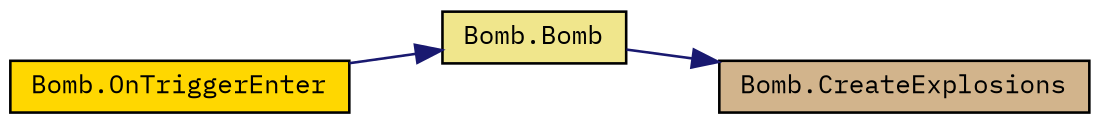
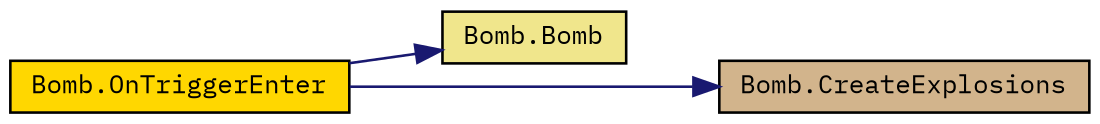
edge "Bomb.Bomb" -> "Bomb.CreateExplosions": now "Bomb.OnTriggerEnter" -> "Bomb.CreateExplosions"
